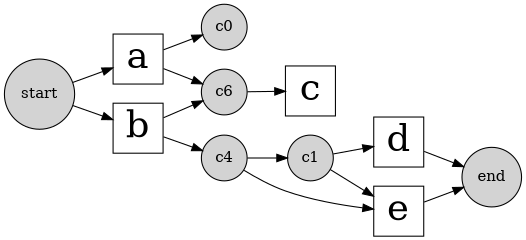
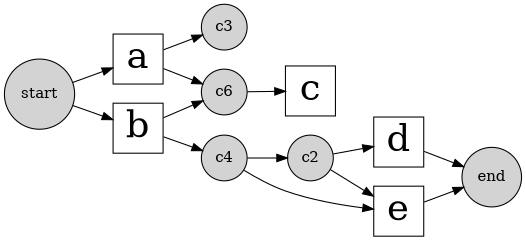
node "c0": label "c0" -> "c3"
node "c1": label "c1" -> "c2"
